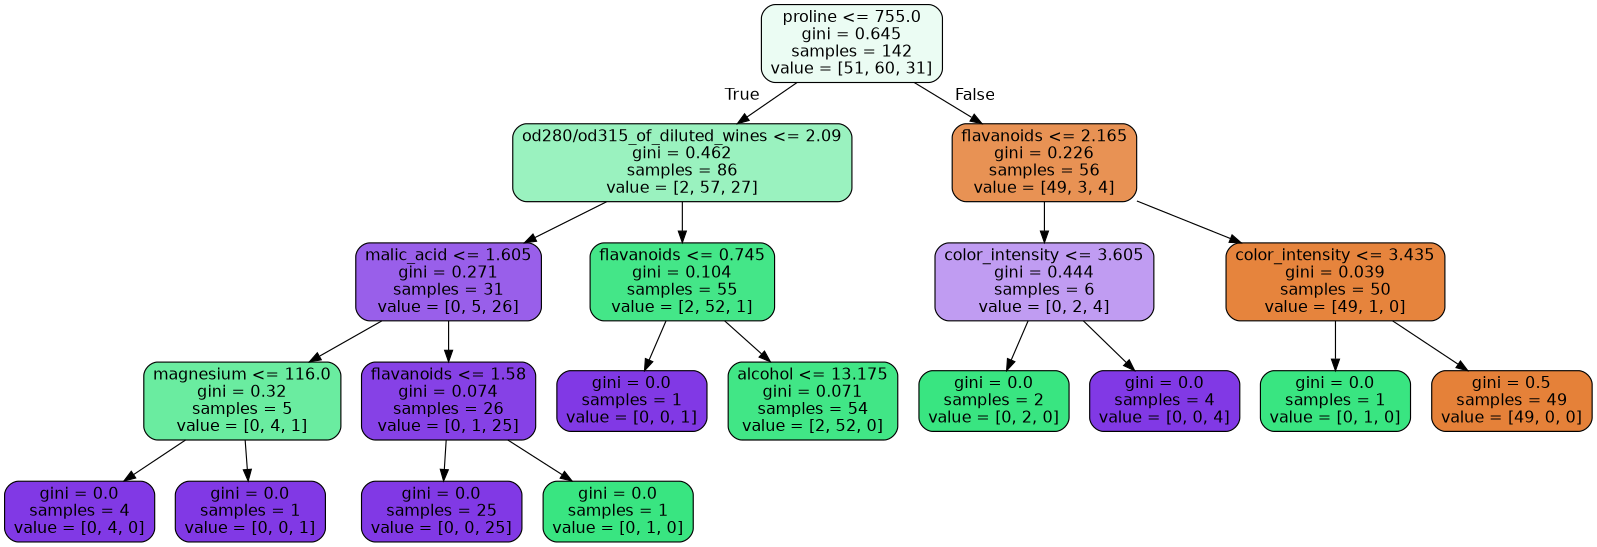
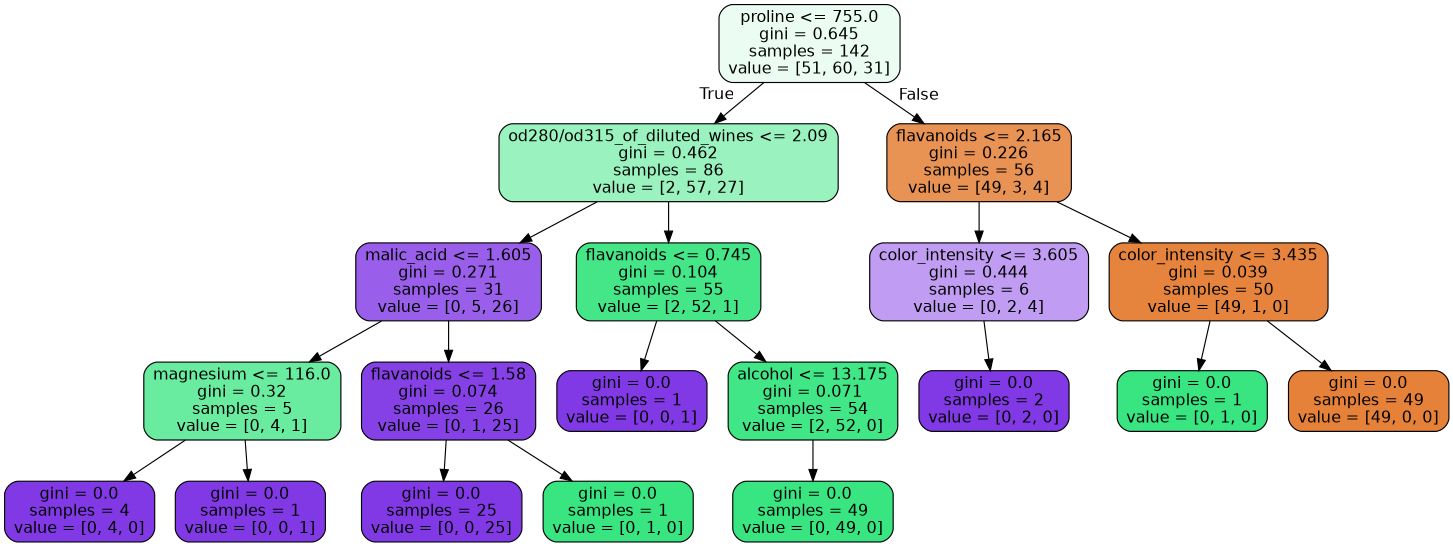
node "gini = 0.0 samples = 2 value = [0, 2, 0]": fillcolor #39e581 -> #8139e5
node "gini = 0.0 samples = 4 value = [0, 0, 4]": removed
node "gini = 0.5 samples = 49 value = [49, 0, 0]": label "gini = 0.5 samples = 49 value = [49, 0, 0]" -> "gini = 0.0 samples = 49 value = [49, 0, 0]"
node "gini = 0.0 samples = 49 value = [0, 49, 0]": added
